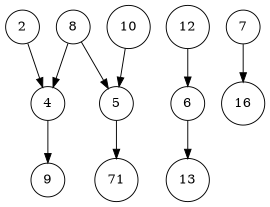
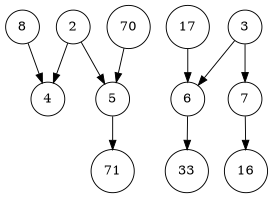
node "10": label "10" -> "70"
node "12": label "12" -> "17"
node "3": added
edge "8" -> "5": now "2" -> "5"
node "9": removed
node "13": label "13" -> "33"
